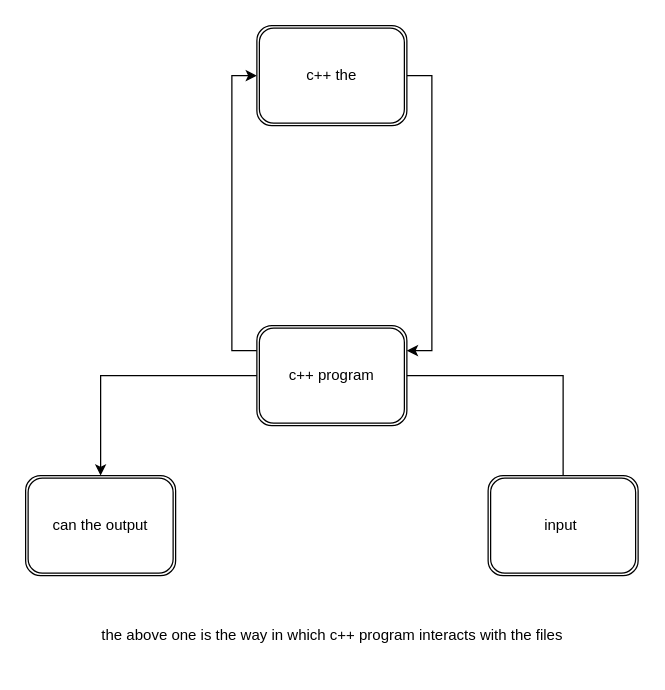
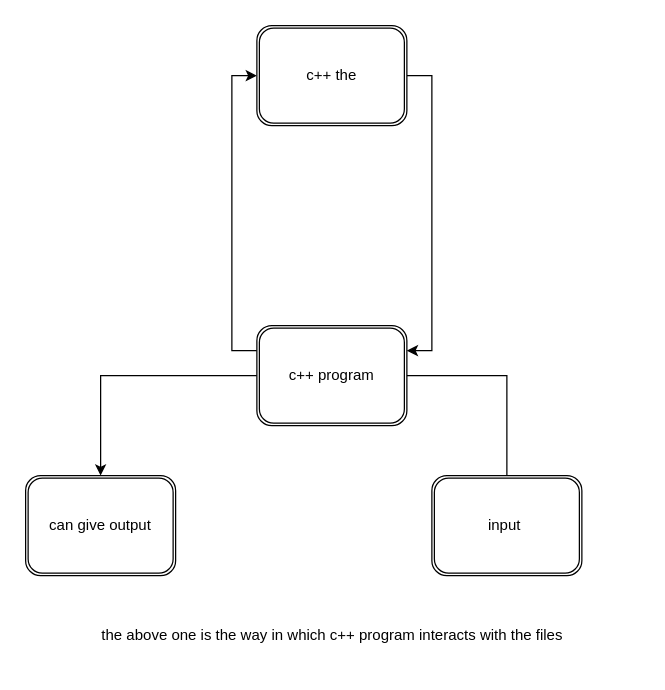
node "can the output": label "can the output" -> "can give output"
node "input": moved (563, 526) -> (507, 526)
